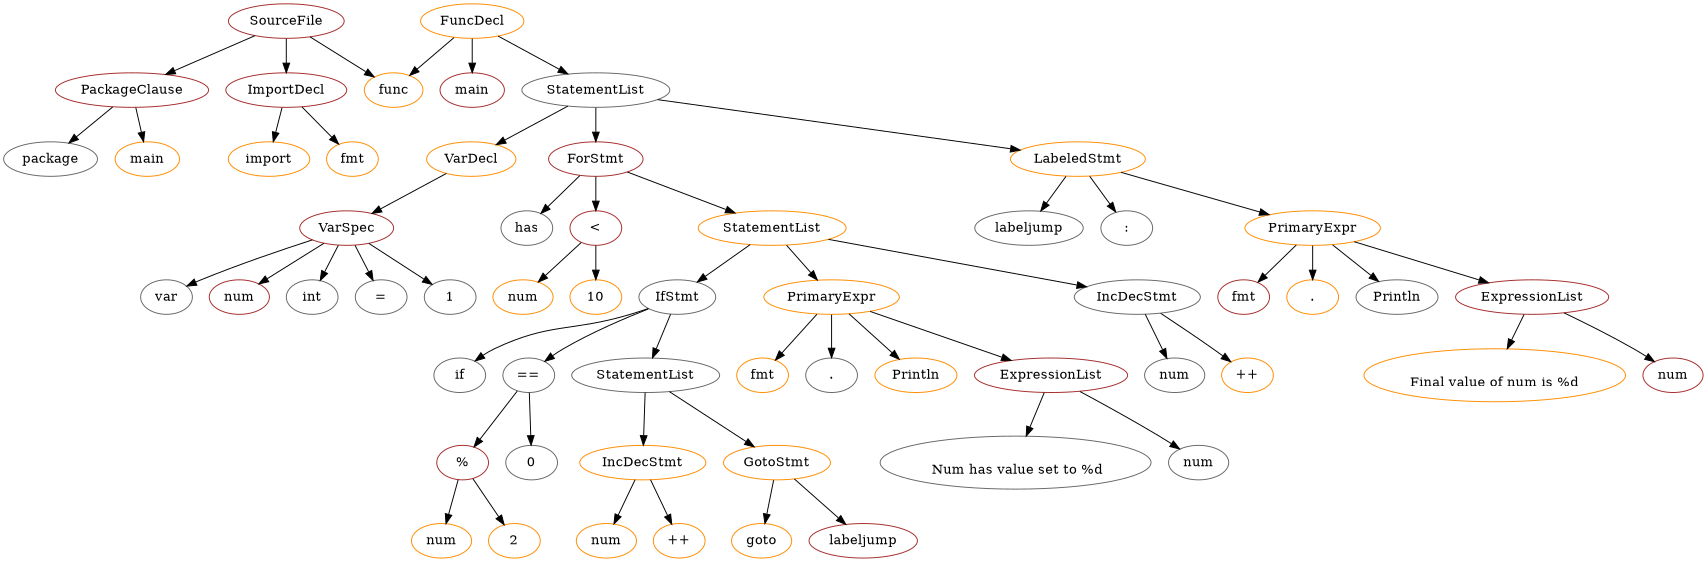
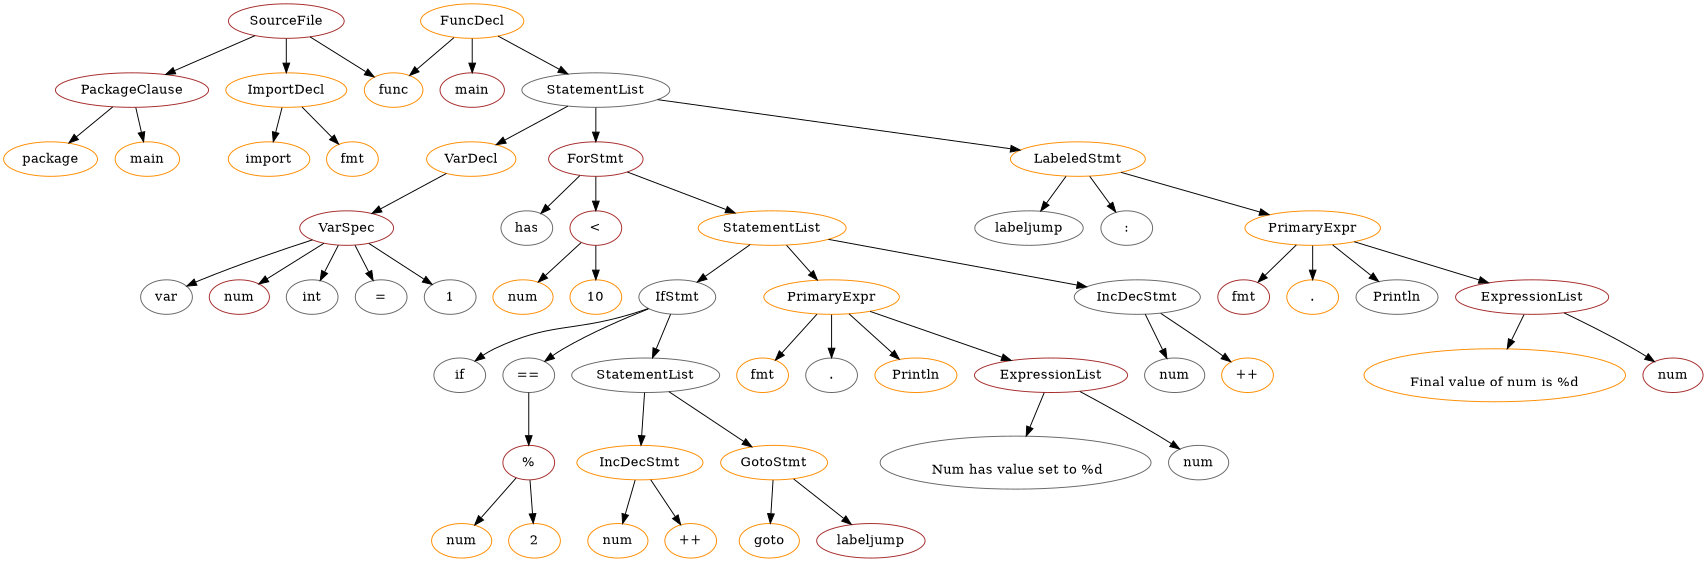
node "ImportDecl": color brown -> darkorange
node "package": color gray40 -> darkorange
node "0": removed
